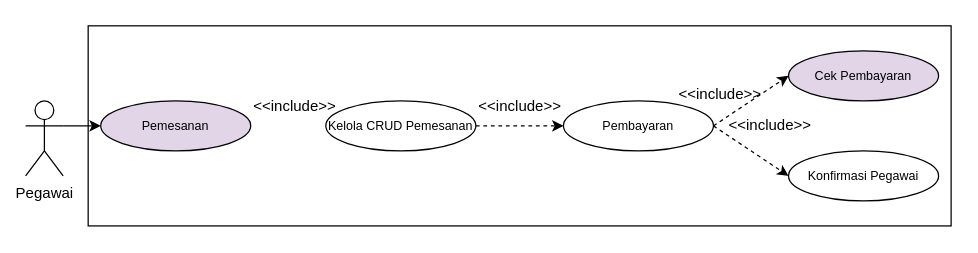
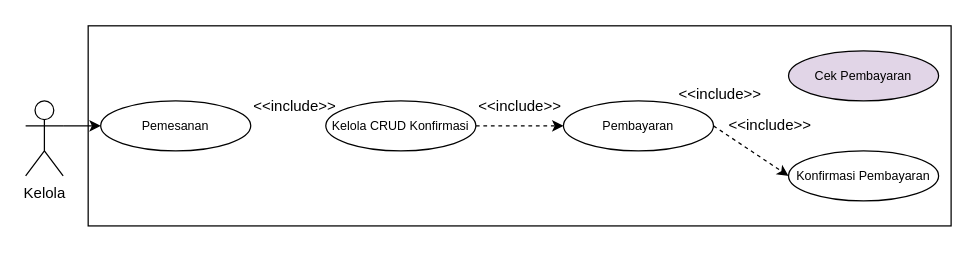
edge "Pembayaran" -> "Cek Pembayaran": removed
node "Pemesanan": fillcolor #e1d5e7 -> #ffffff
node "Kelola CRUD Pemesanan": label "Kelola CRUD Pemesanan" -> "Kelola CRUD Konfirmasi"
node "Konfirmasi Pegawai": label "Konfirmasi Pegawai" -> "Konfirmasi Pembayaran"
node "Pegawai": label "Pegawai" -> "Kelola"
